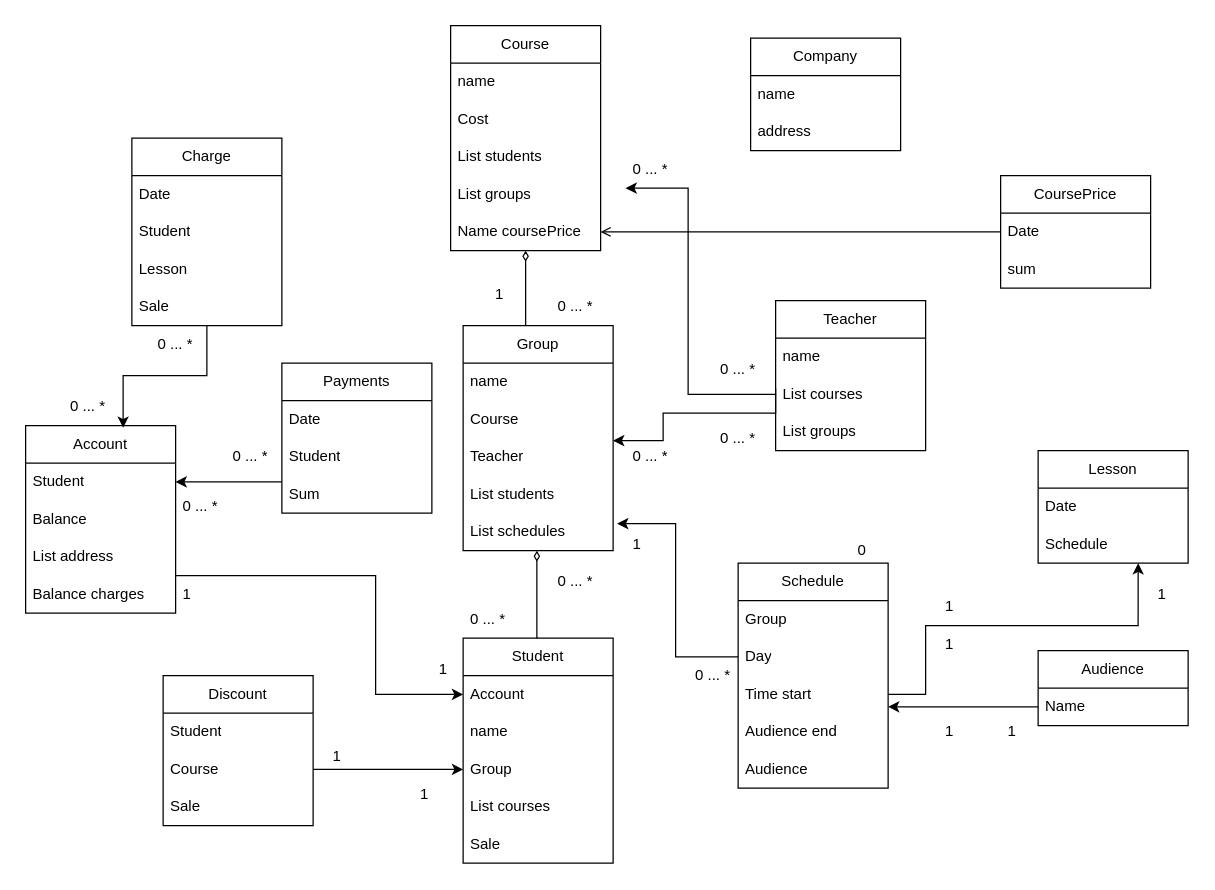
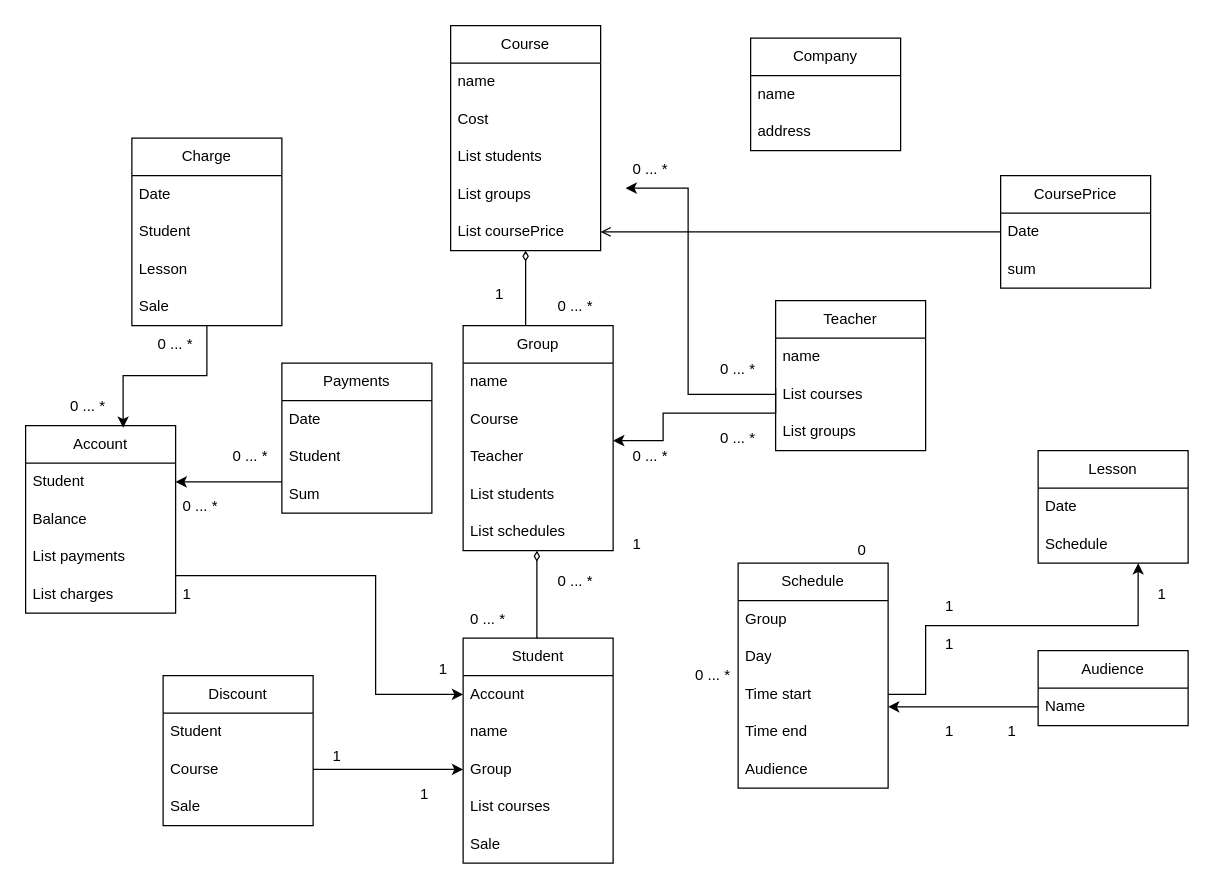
node "Name coursePrice": label "Name coursePrice" -> "List coursePrice"
node "List address": label "List address" -> "List payments"
node "Balance charges": label "Balance charges" -> "List charges"
edge "Day" -> "List schedules": removed
node "Audience end": label "Audience end" -> "Time end"
